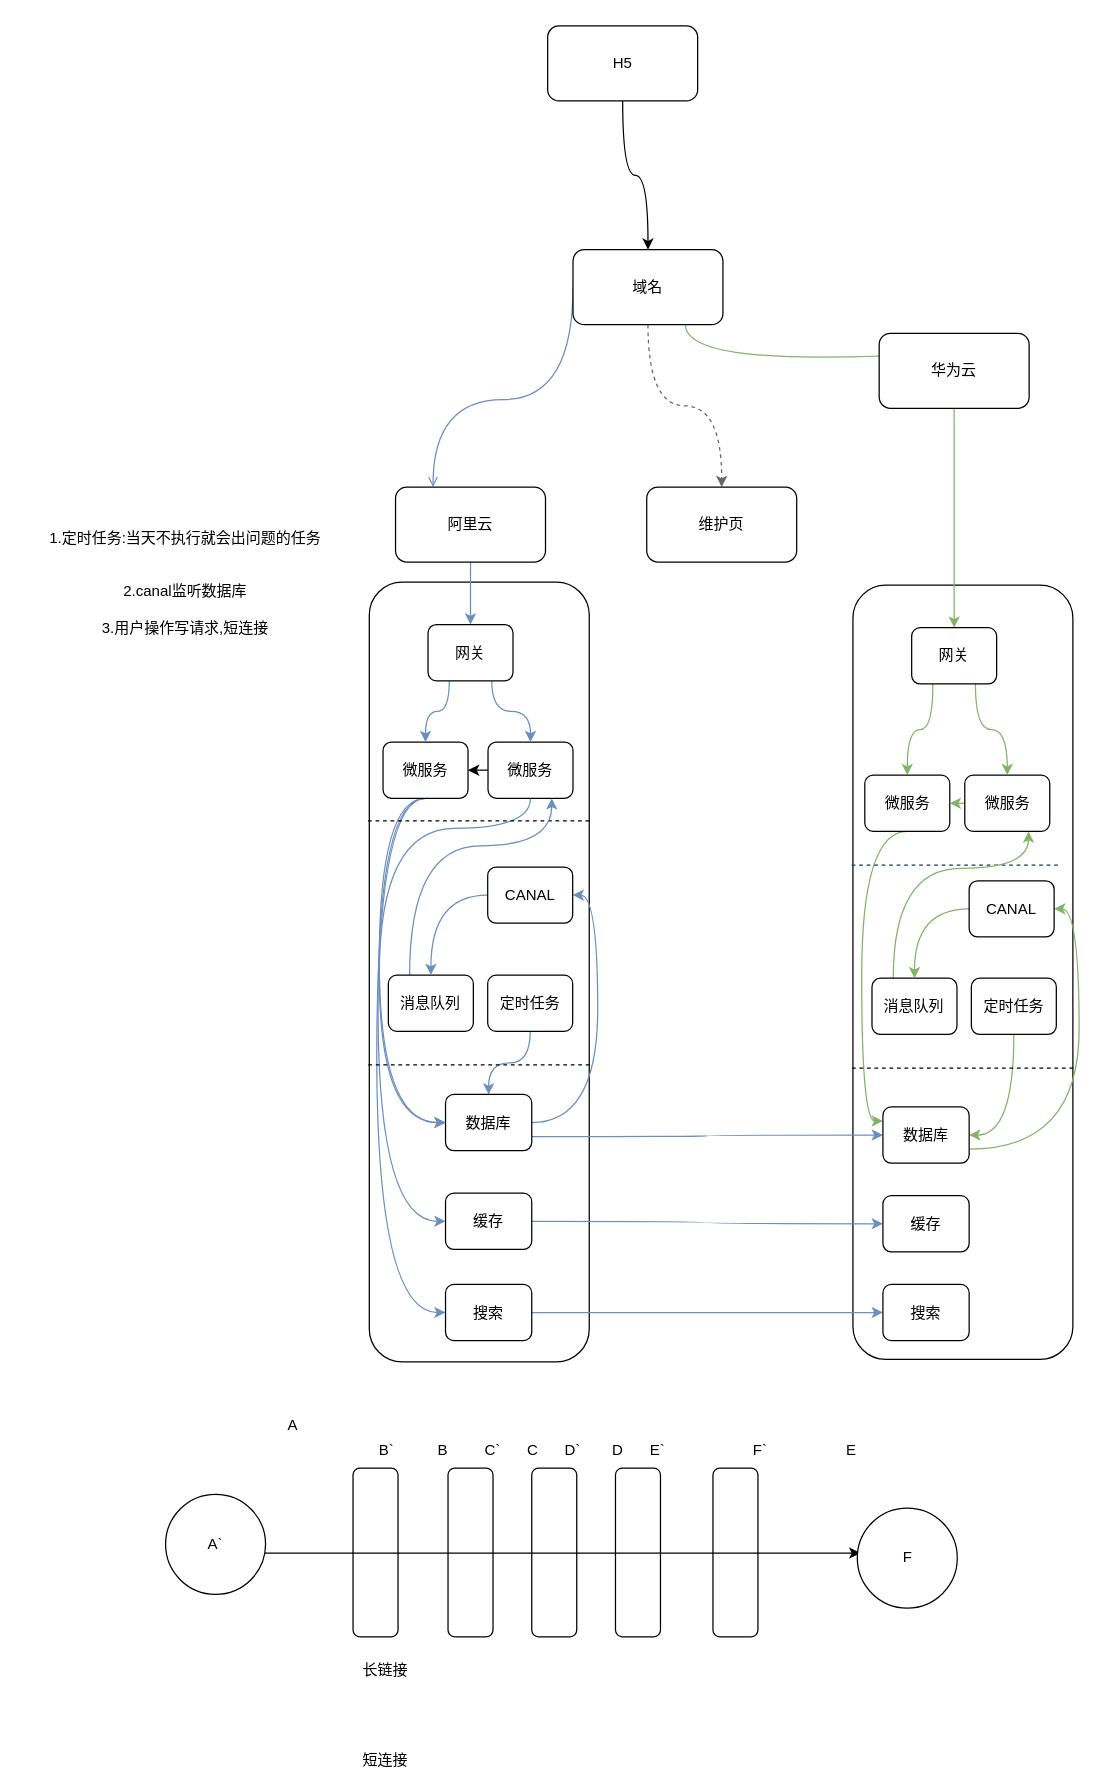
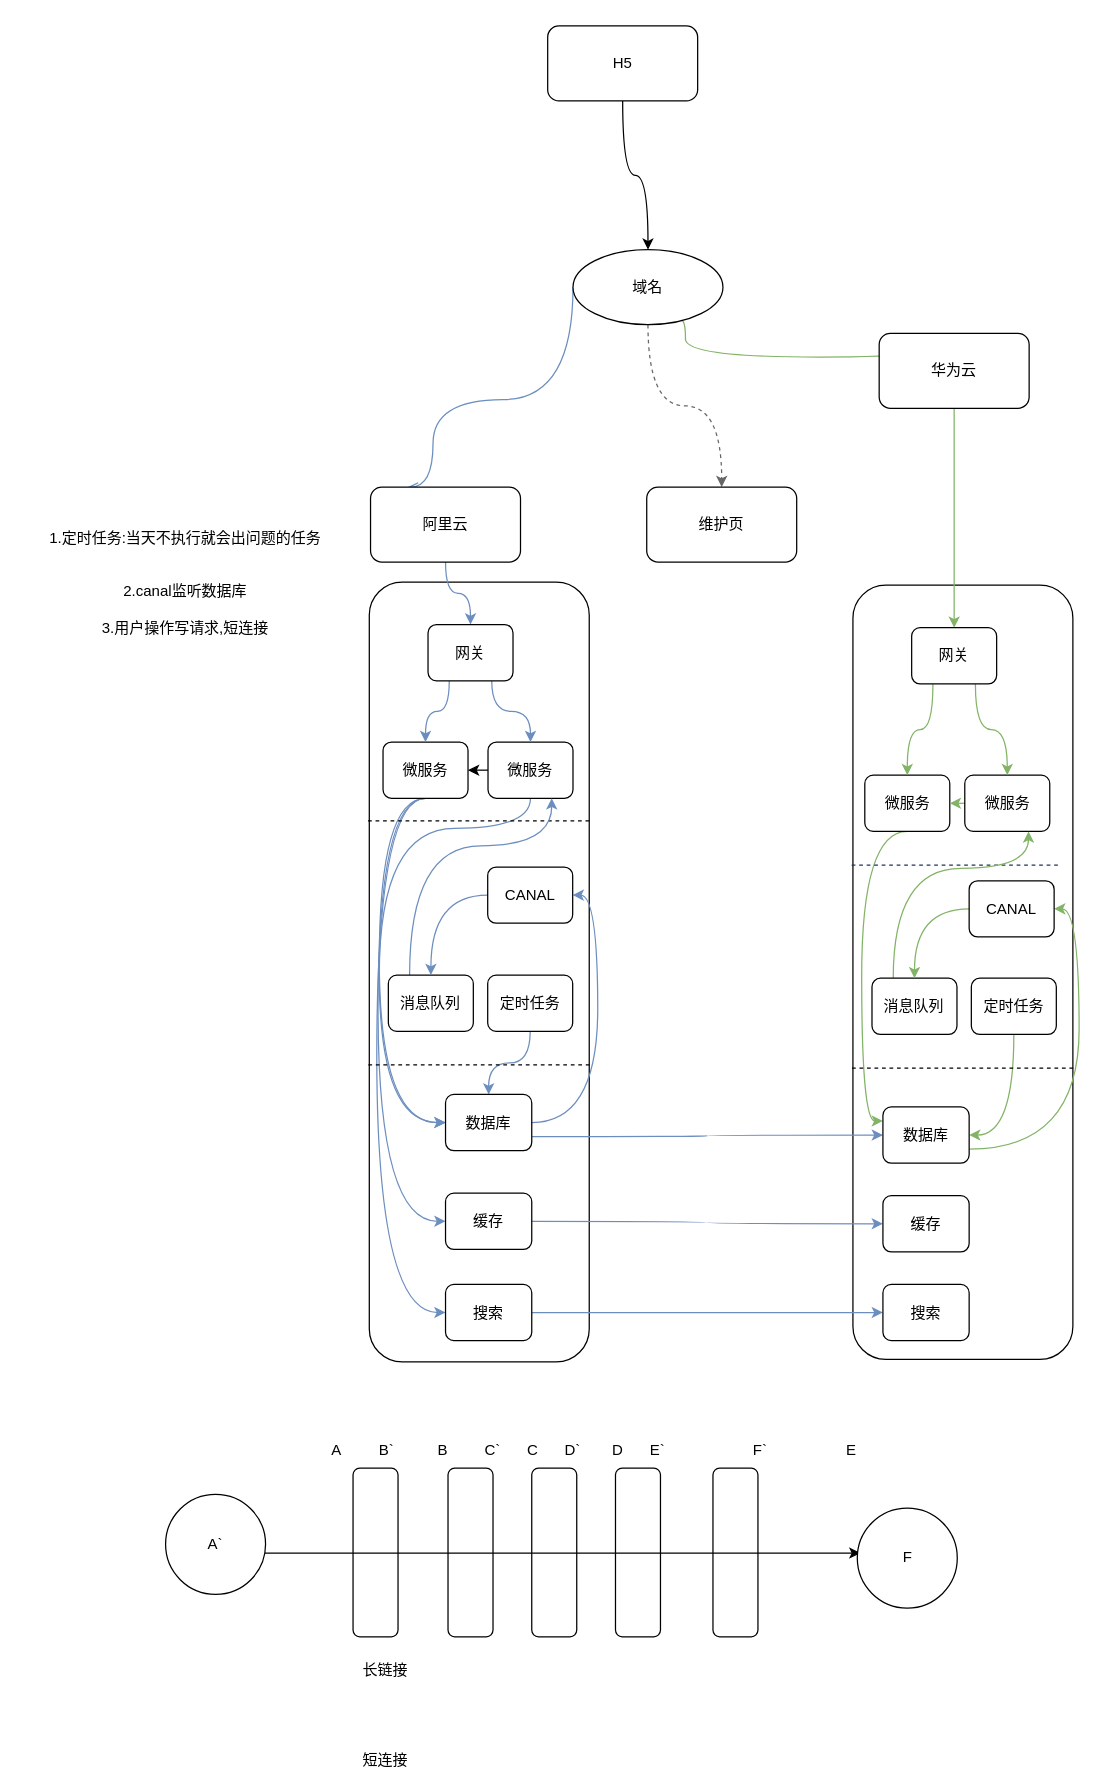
node "域名": shape rounded rectangle -> ellipse
node "阿里云": moved (471, 524) -> (446, 524)
node "A": moved (293, 1426) -> (337, 1451)
